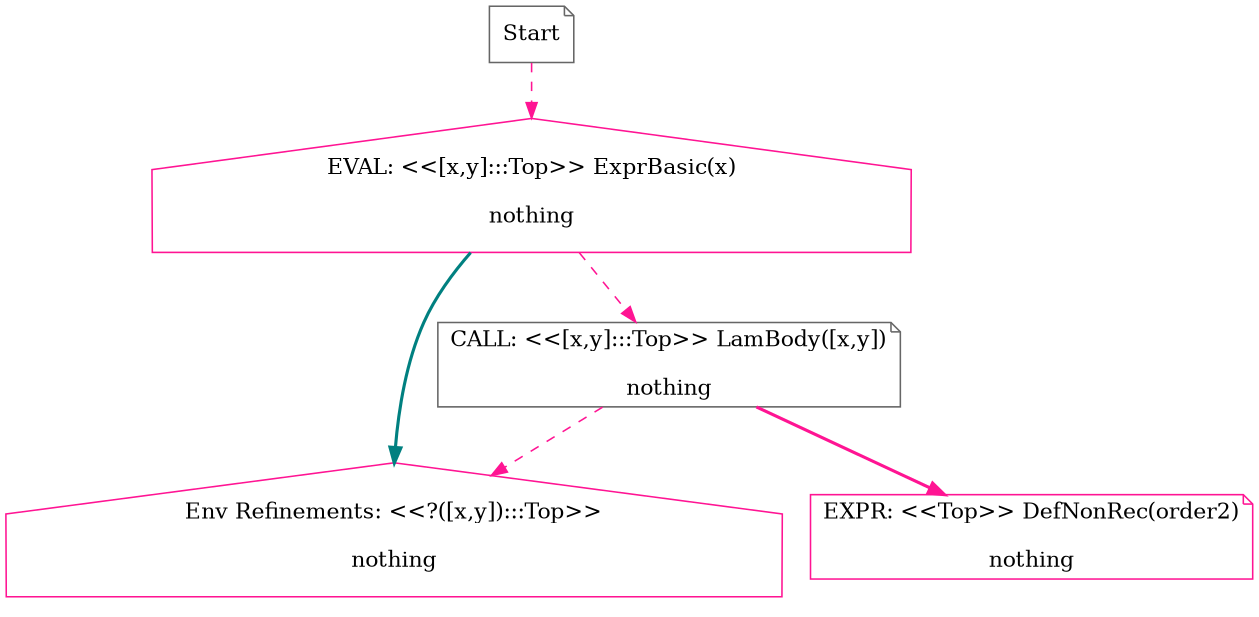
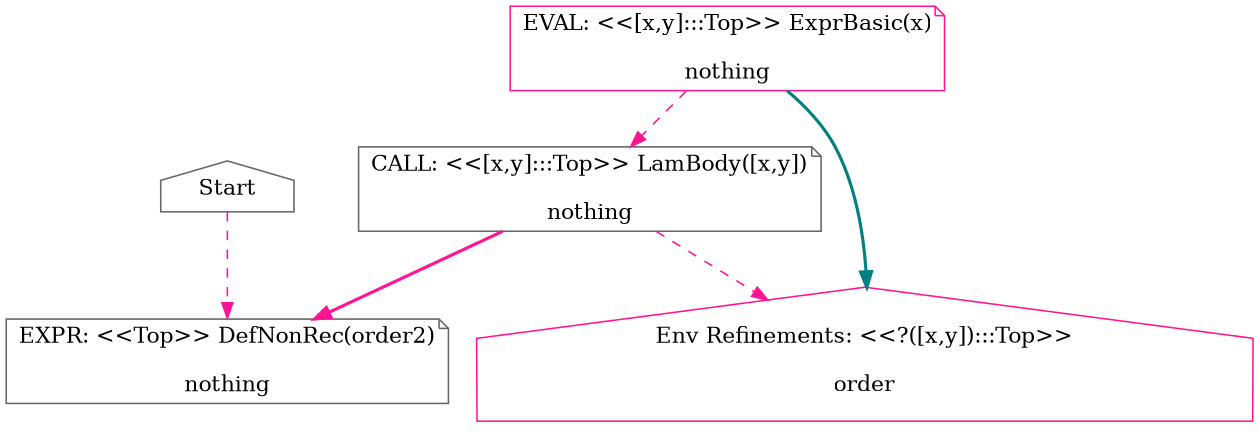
node "Start": shape note -> house
edge "Start" -> "EVAL: <<[x,y]:::Top>> ExprBasic(x) nothing": now "Start" -> "EXPR: <<Top>> DefNonRec(order2) nothing"
node "EVAL: <<[x,y]:::Top>> ExprBasic(x) nothing": shape house -> note
node "Env Refinements: <<?([x,y]):::Top>> nothing": label "Env Refinements: <<?([x,y]):::Top>> nothing" -> "Env Refinements: <<?([x,y]):::Top>> order"
node "EXPR: <<Top>> DefNonRec(order2) nothing": color deeppink -> gray40
